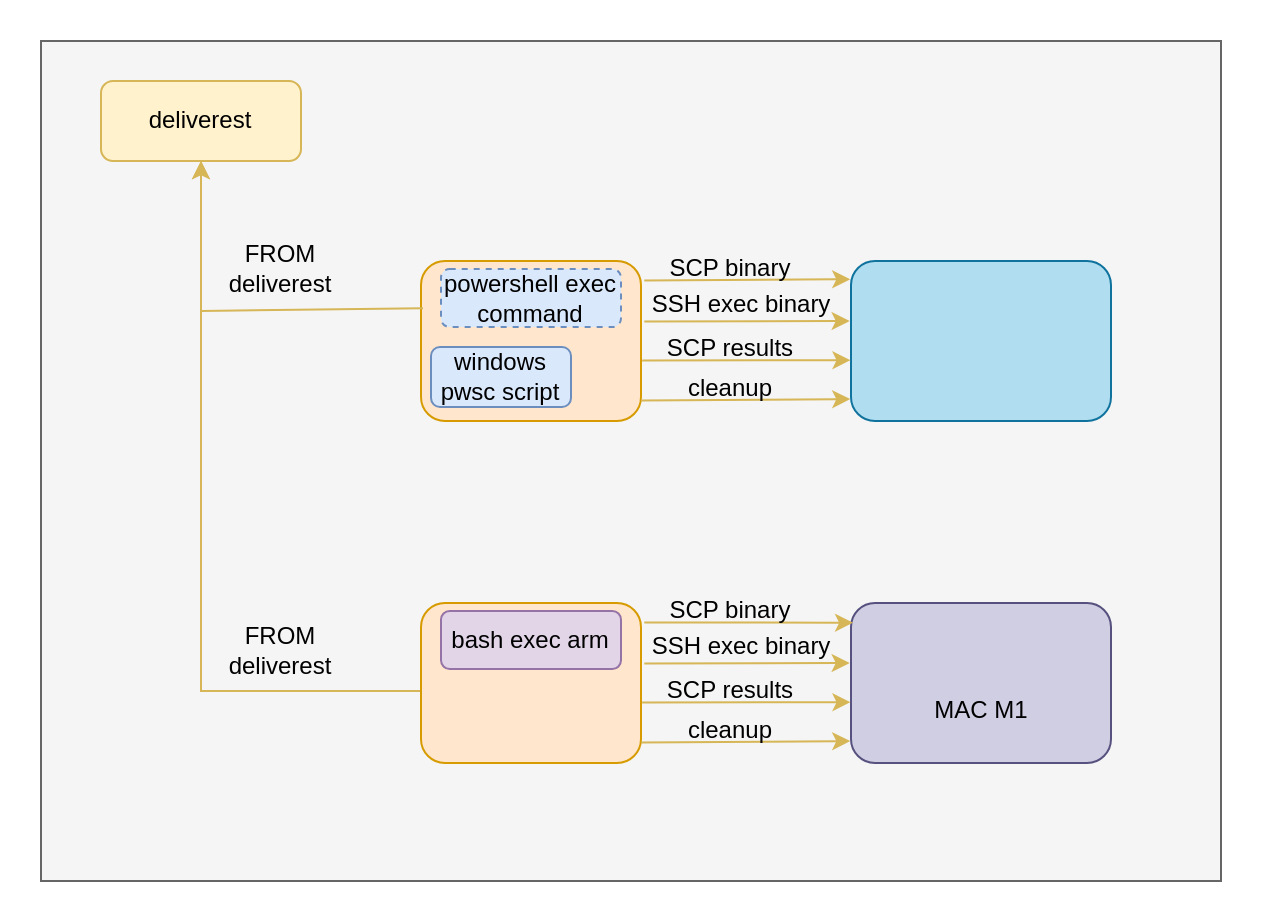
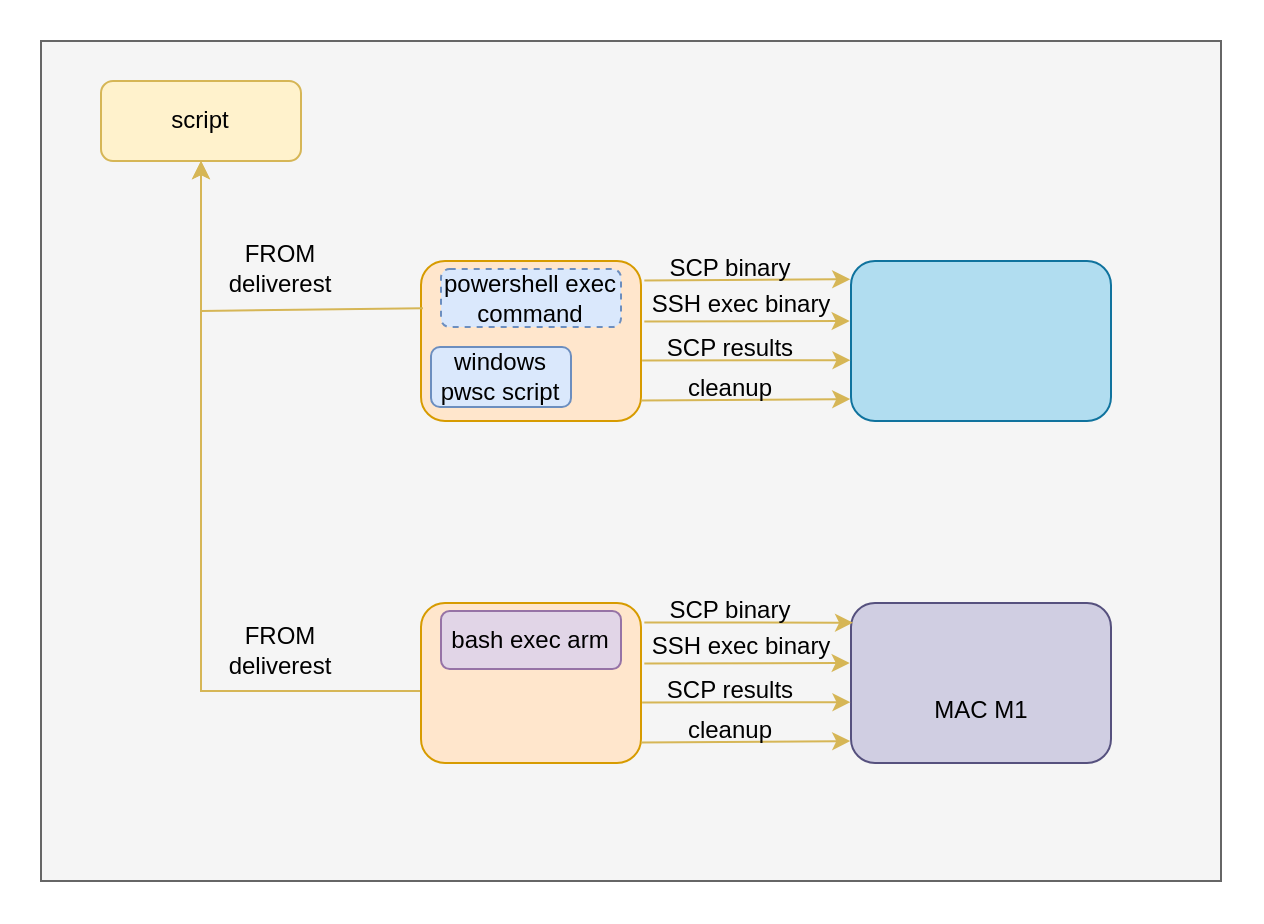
node "deliverest": label "deliverest" -> "script"
